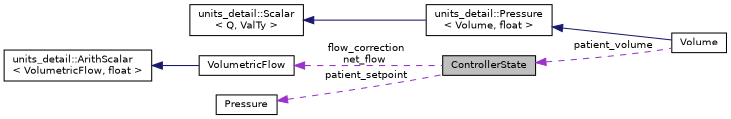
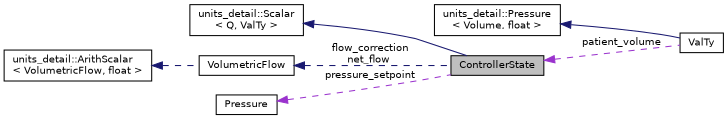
edge "units_detail::Pressure < Volume, float >" -> "units_detail::Scalar < Q, ValTy >": now "ControllerState" -> "units_detail::Scalar < Q, ValTy >"
node "Volume": label "Volume" -> "ValTy"
edge "VolumetricFlow" -> "units_detail::ArithScalar < VolumetricFlow, float >": style solid -> dashed
edge "ControllerState" -> "VolumetricFlow": color darkorchid3 -> midnightblue
edge "ControllerState" -> "Pressure": label " patient_setpoint" -> " pressure_setpoint"
